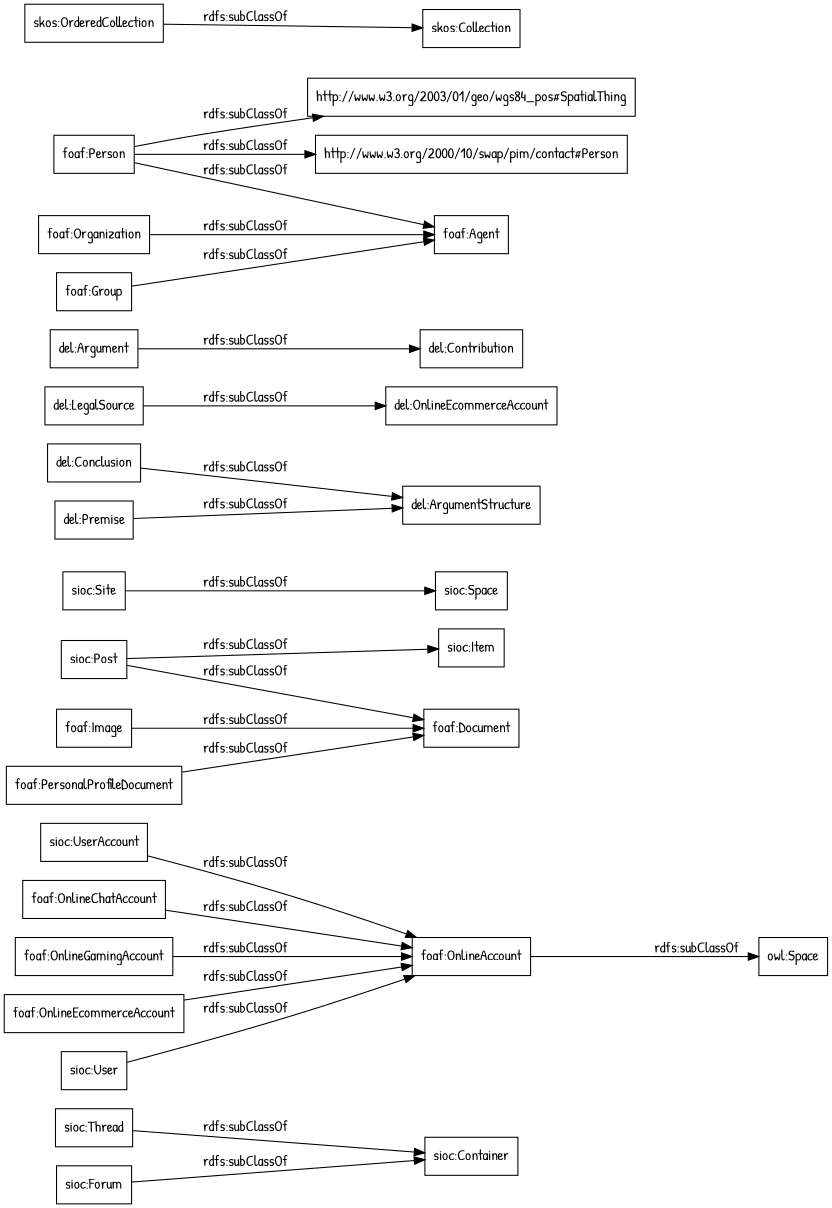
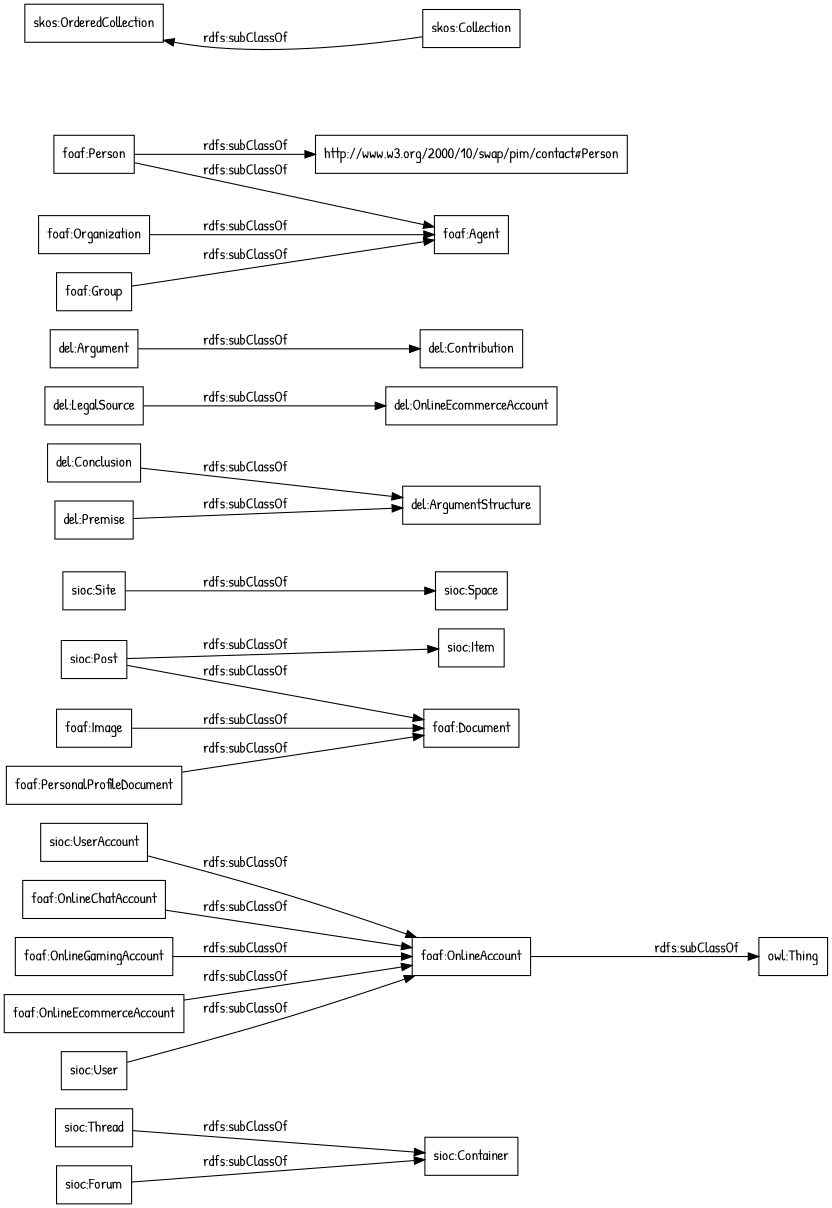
edge "skos:OrderedCollection" -> "skos:Collection": reversed
node "http://www.w3.org/2003/01/geo/wgs84_pos#SpatialThing": removed
node "owl:Space": label "owl:Space" -> "owl:Thing"
